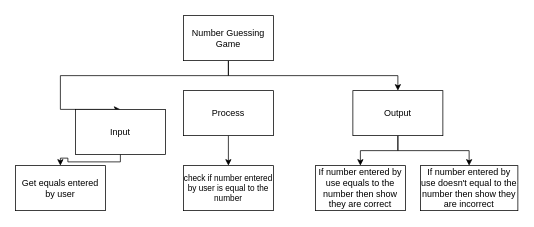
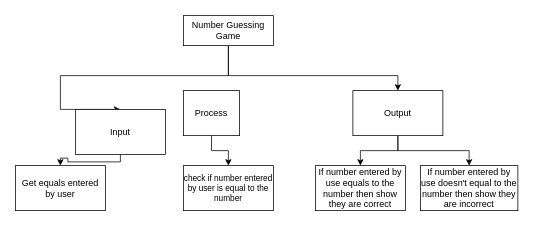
node "Number Guessing Game": size 90x45 -> 90x30
node "Process": size 90x45 -> 56x45
